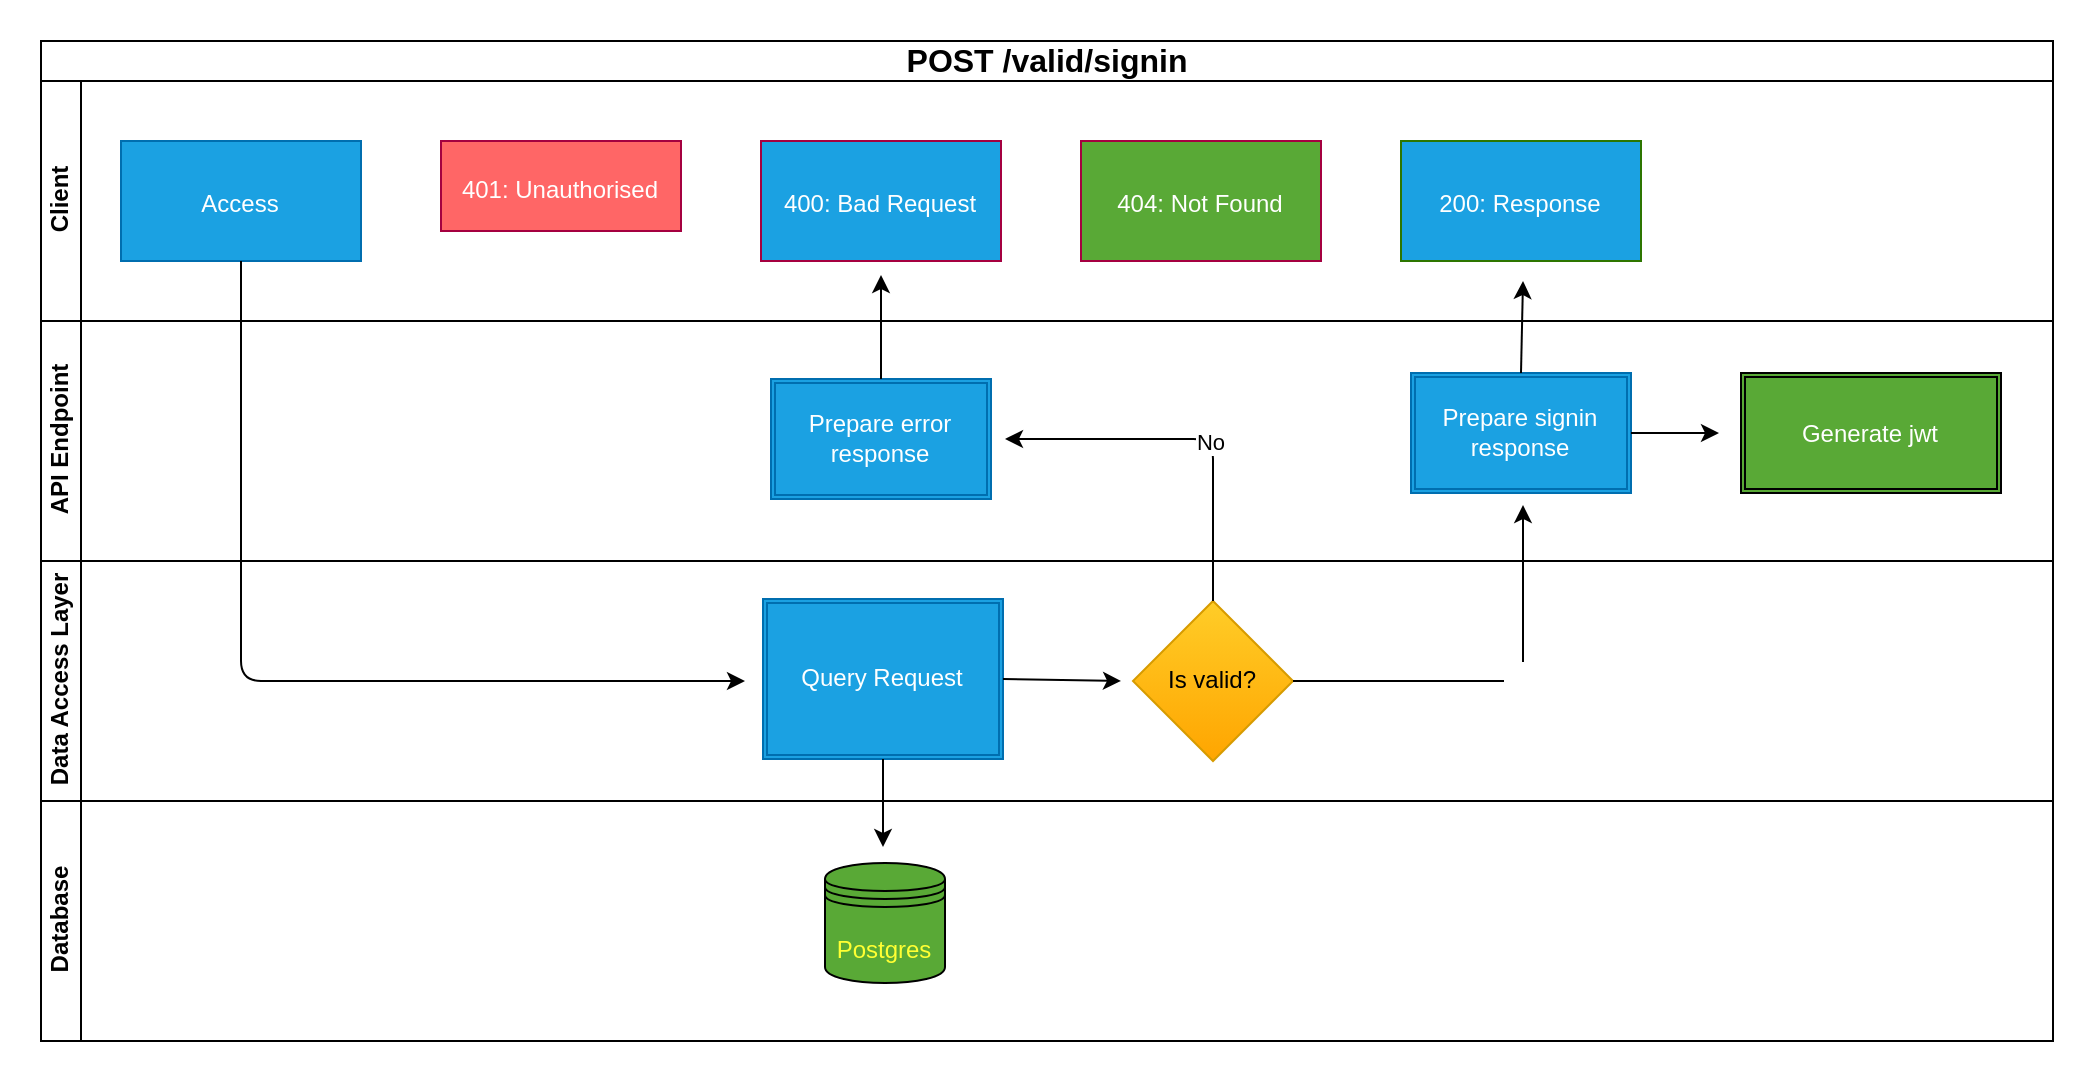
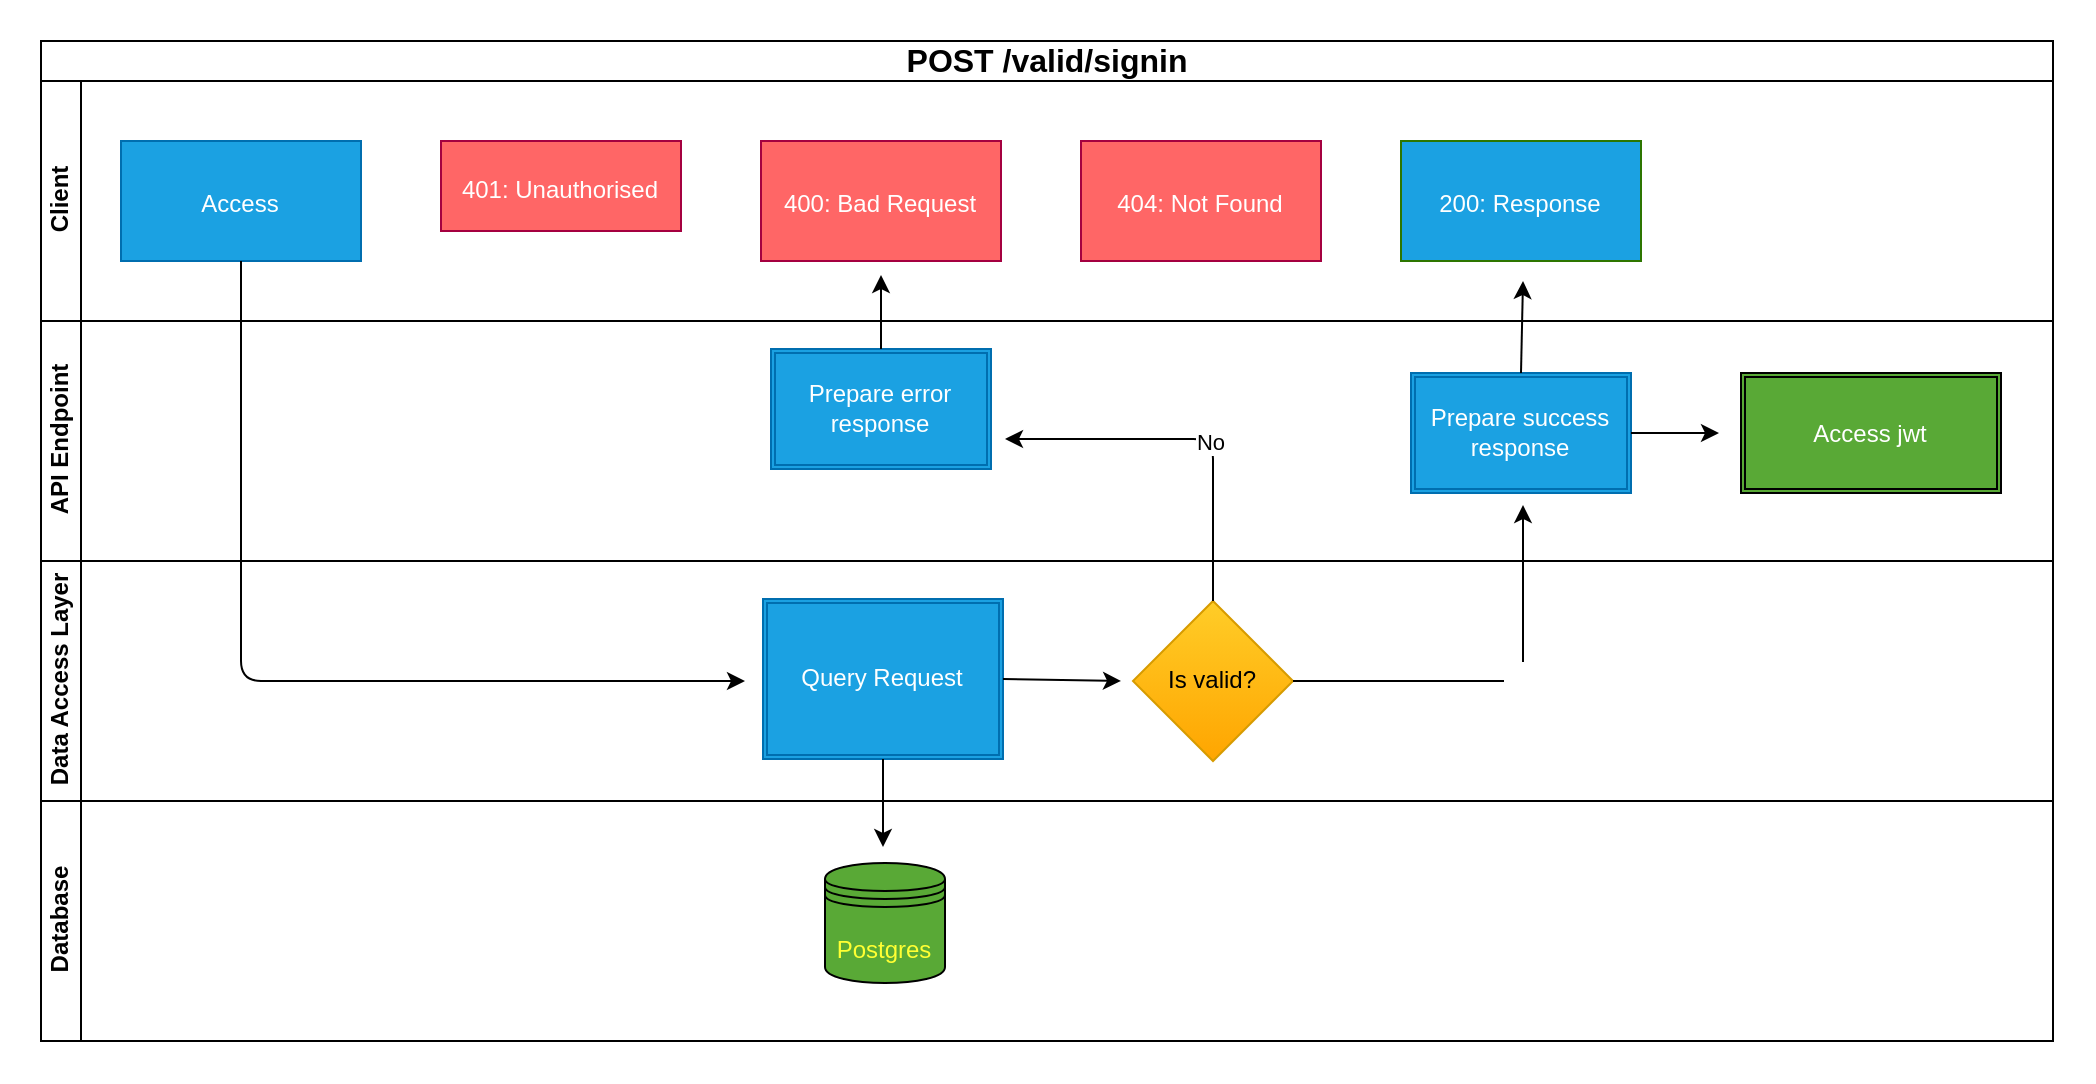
node "400: Bad Request": fillcolor #1ba1e2 -> #ff6666
node "404: Not Found": fillcolor #59a936 -> #ff6666
node "Prepare signin response": label "Prepare signin response" -> "Prepare success response"
node "Generate jwt": label "Generate jwt" -> "Access jwt"
node "Prepare error response": moved (881, 439) -> (881, 409)
